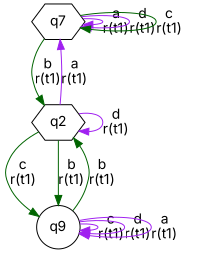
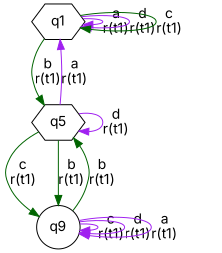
node "q7": label "q7" -> "q1"
node "q2": label "q2" -> "q5"
